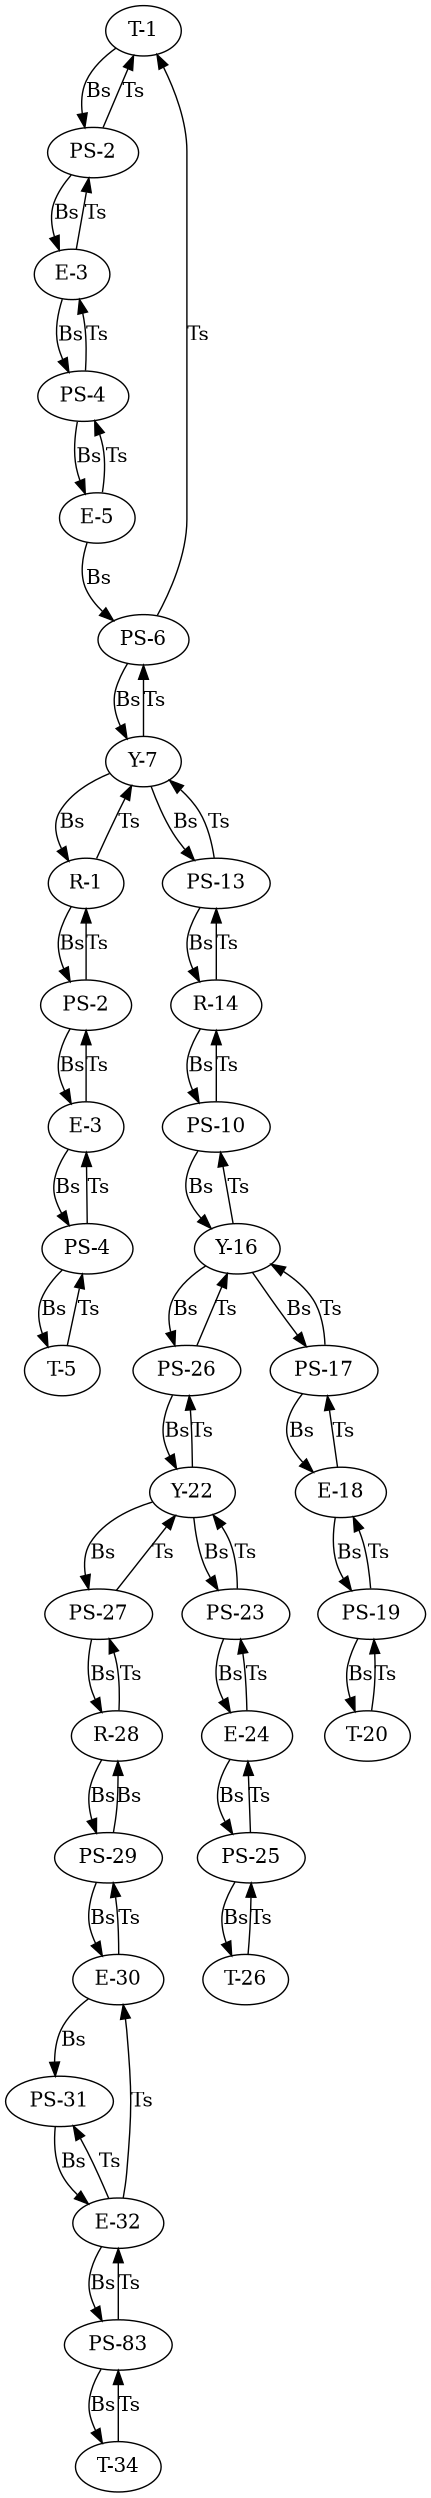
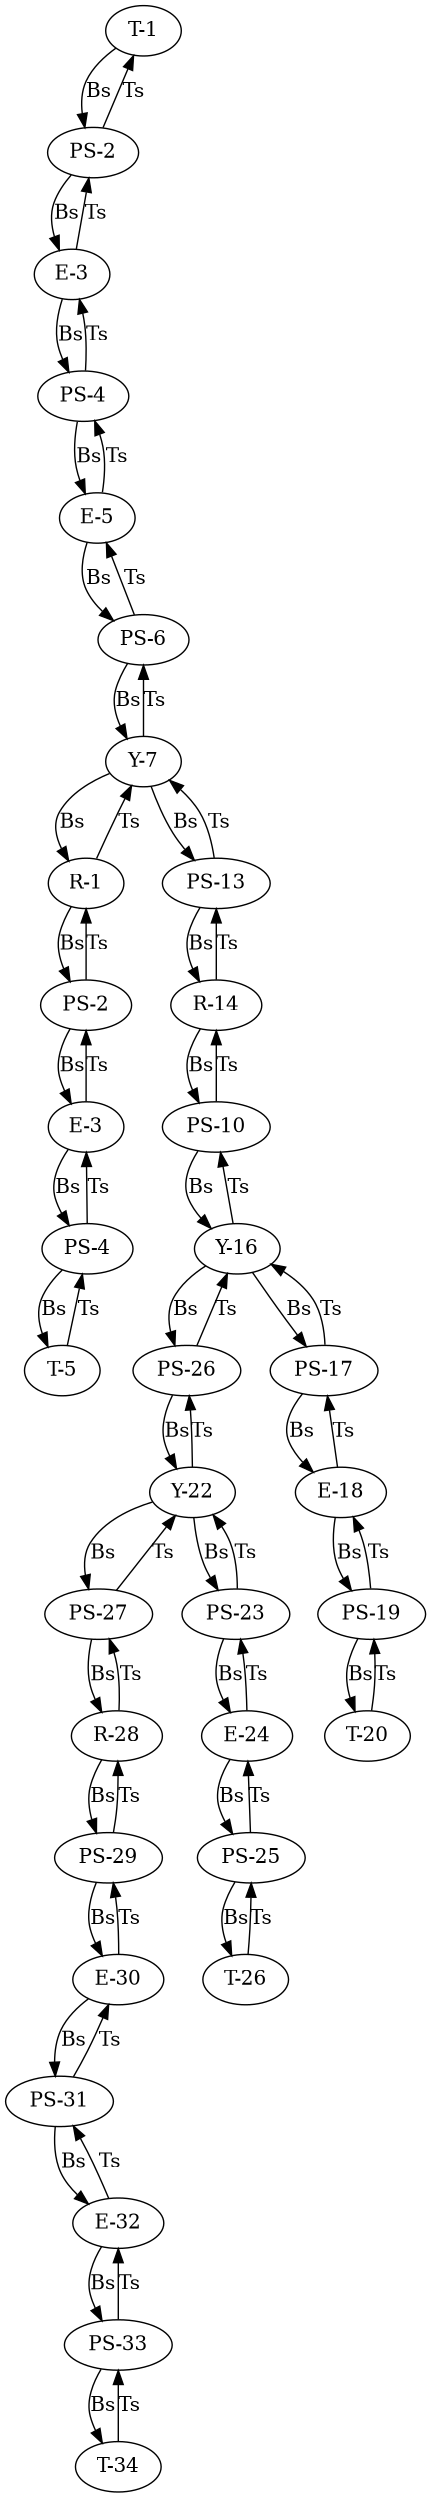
edge "PS-6" -> "T-1": now "PS-6" -> "E-5"
edge "PS-29" -> "R-28": label "Bs" -> "Ts"
edge "E-32" -> "E-30": now "PS-31" -> "E-30"
node "PS-83": label "PS-83" -> "PS-33"
